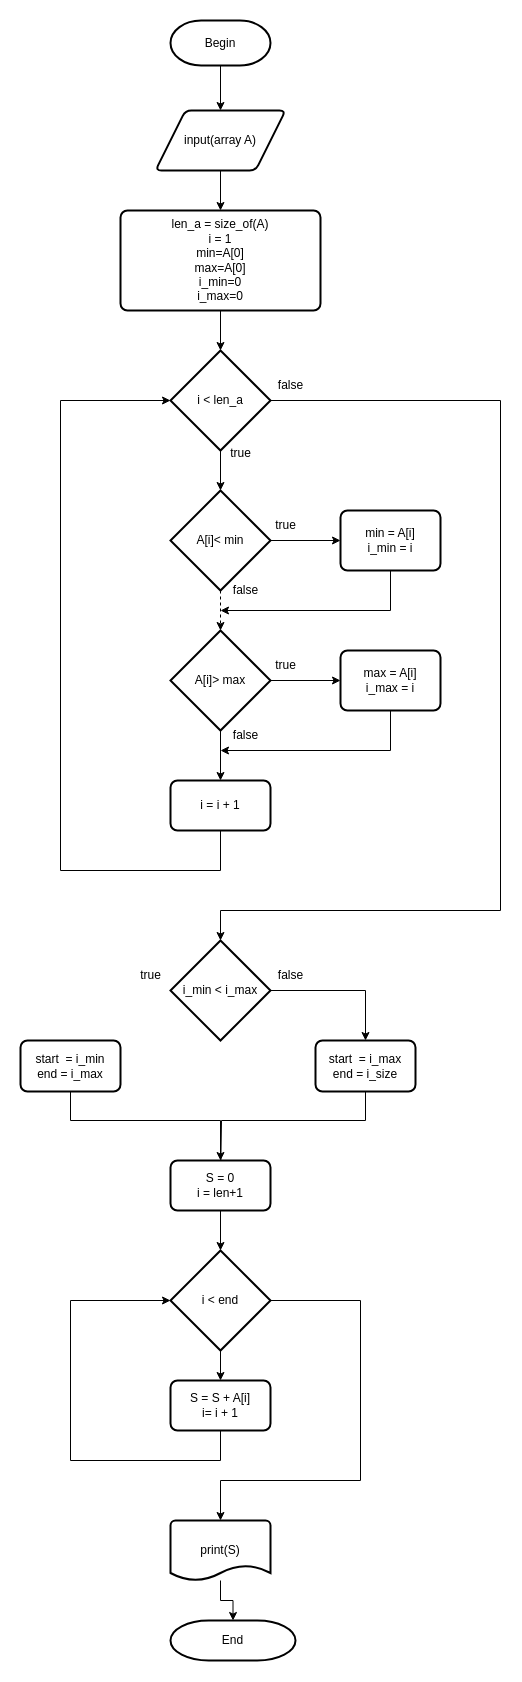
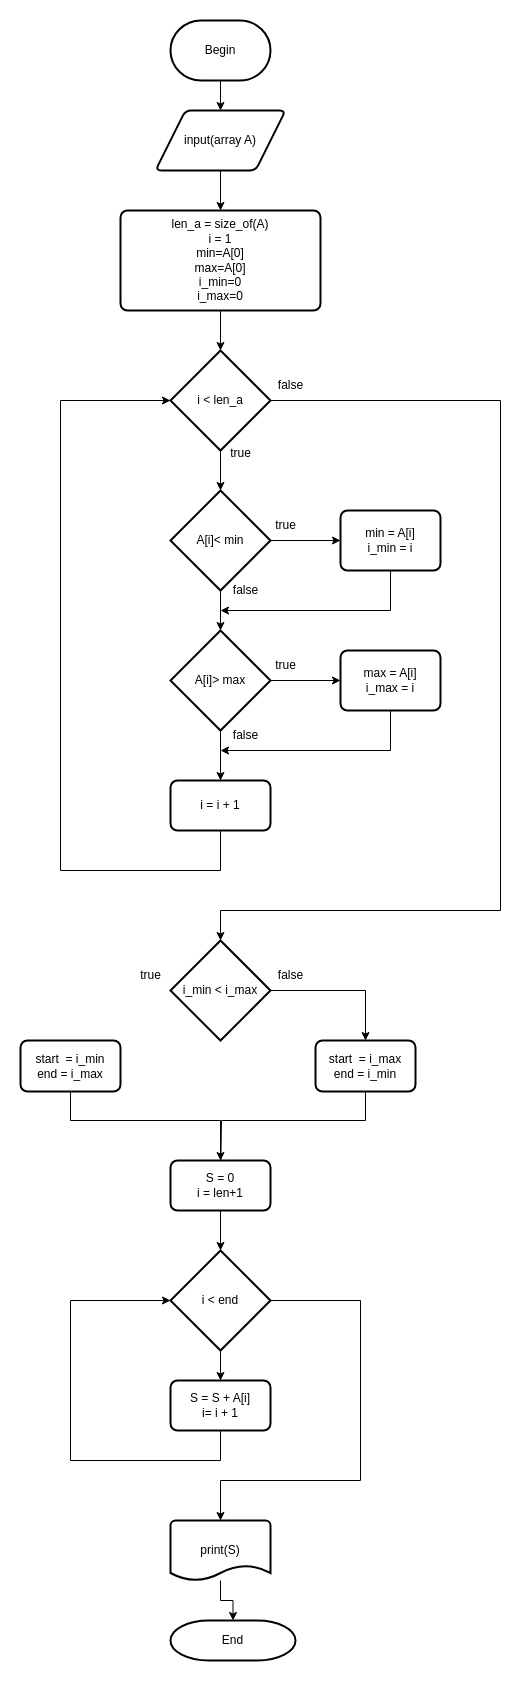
node "Begin": size 100x45 -> 100x60
edge "A[i]< min" -> "A[i]> max": style dashed -> solid
node "start = i_max end = i_size": label "start = i_max end = i_size" -> "start = i_max end = i_min"
